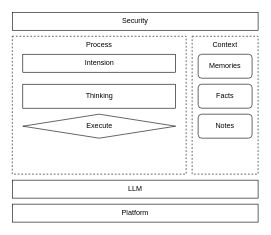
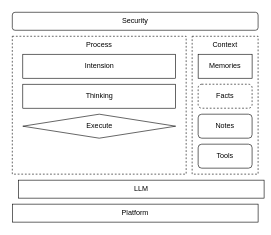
node "Security": shape rectangle -> rounded rectangle
node "Intension": size 153x18 -> 153x24
node "Memories": shape rounded rectangle -> rectangle
node "Facts": style solid -> dashed
node "Tools": added
node "LLM": moved (135, 189) -> (141, 189)
